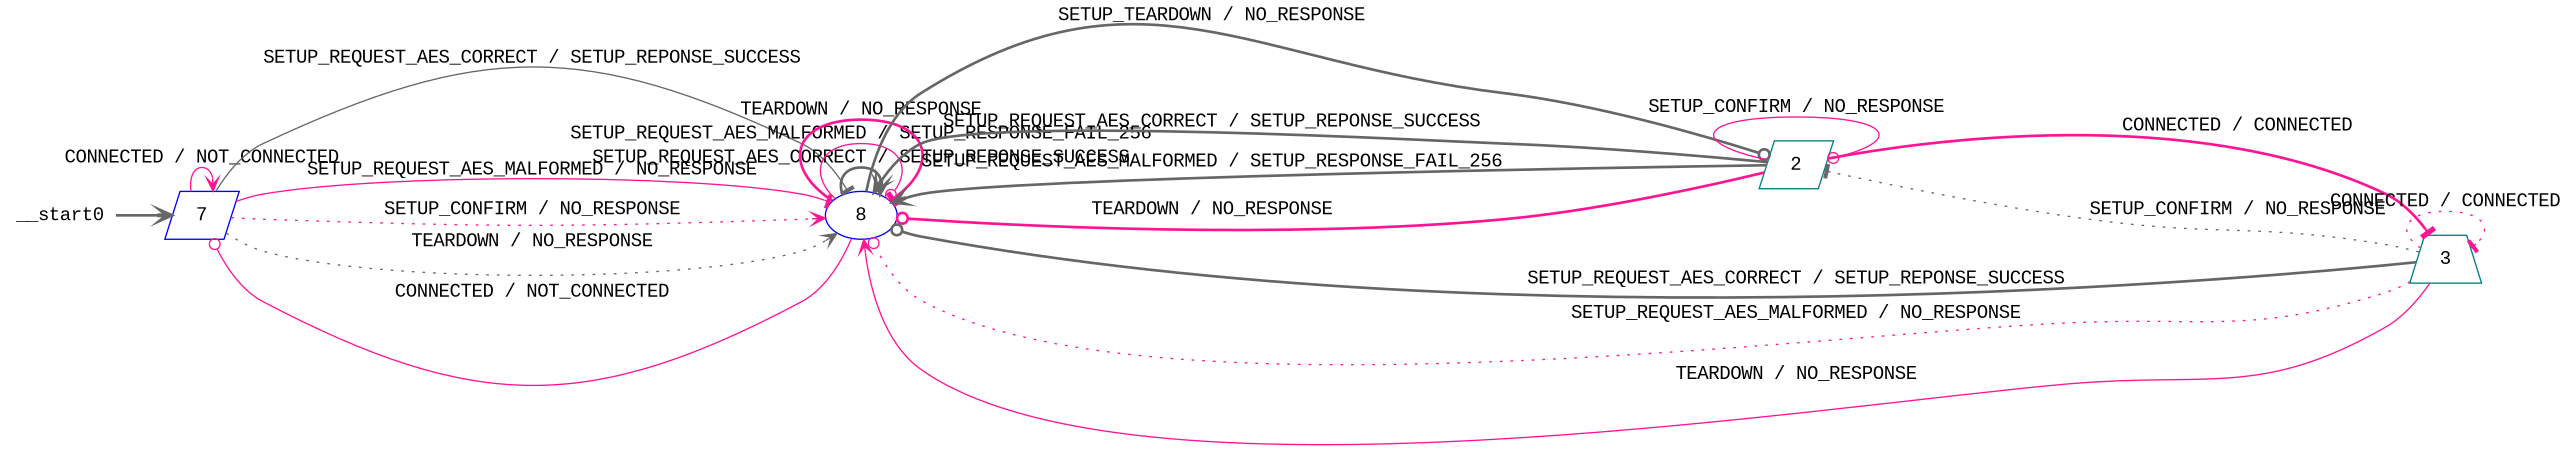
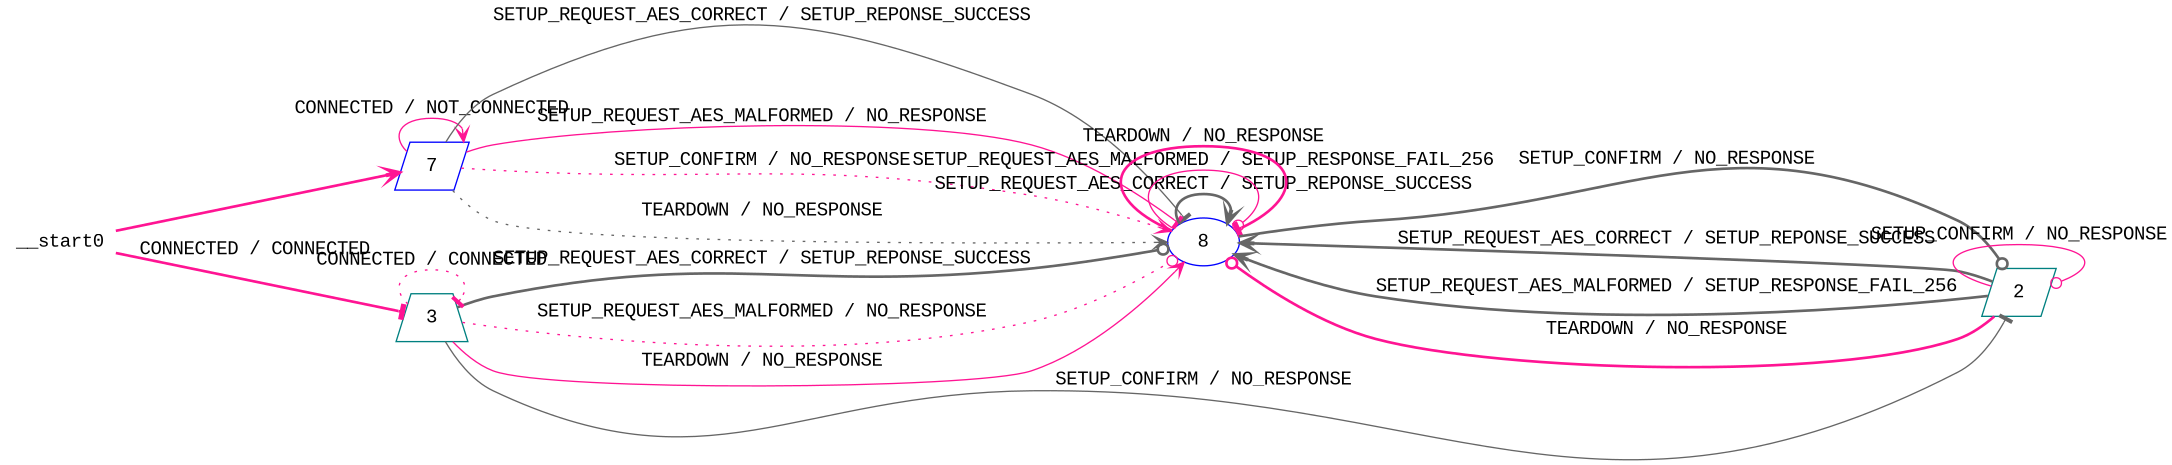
edge "8" -> "2": label "SETUP_TEARDOWN / NO_RESPONSE" -> "SETUP_CONFIRM / NO_RESPONSE"
edge "2" -> "3": now "__start0" -> "3"
edge "__start0" -> "7": color gray40 -> deeppink
edge "3" -> "2": style dotted -> solid
edge "8" -> "7": removed, label "CONNECTED / NOT_CONNECTED"
